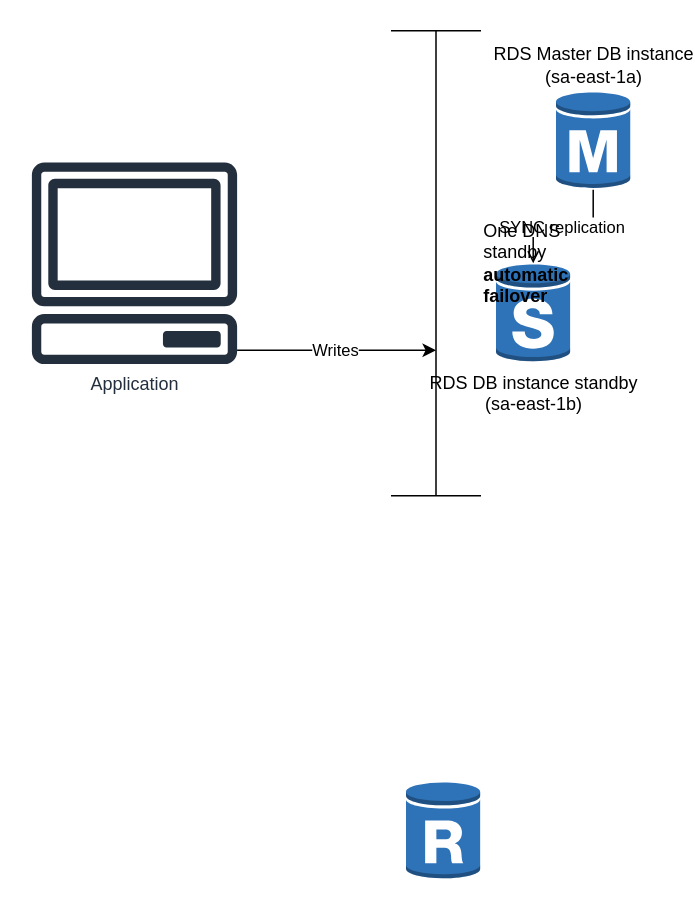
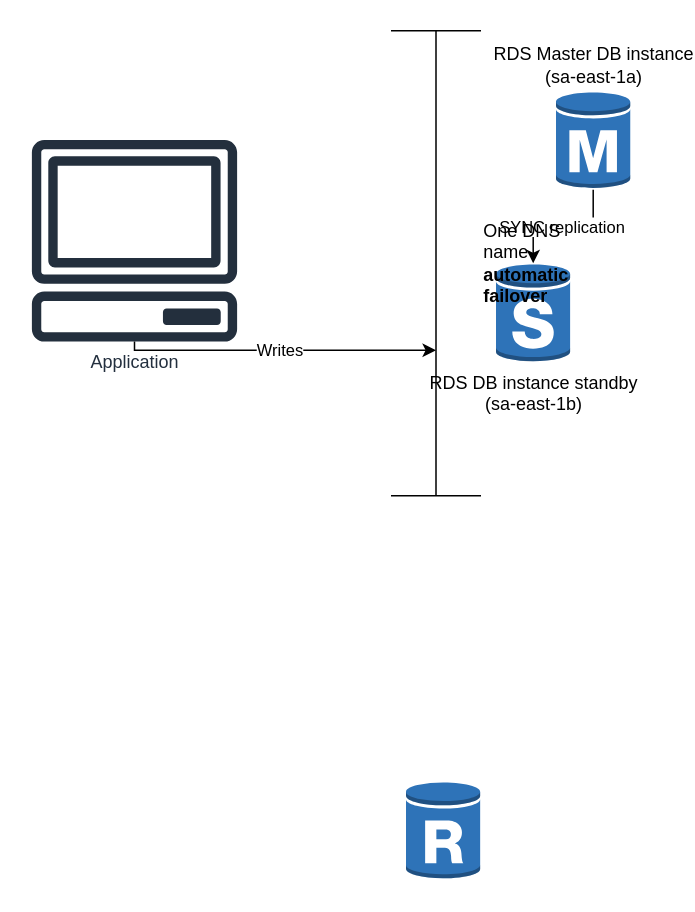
edge "RDS Master DB instance (sa-east-1a)" -> "RDS DB instance standby(sa-east-1b)": arrowhead open -> classic
node "Application": moved (134, 263) -> (134, 241)
node "One DNS standby automatic failover": label "One DNS standby automatic failover" -> "One DNS name automatic failover"
